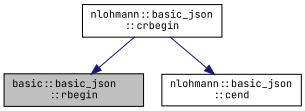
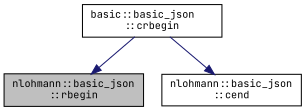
node "nlohmann::basic_json ::crbegin": label "nlohmann::basic_json ::crbegin" -> "basic::basic_json ::crbegin"
node "basic::basic_json ::rbegin": label "basic::basic_json ::rbegin" -> "nlohmann::basic_json ::rbegin"
